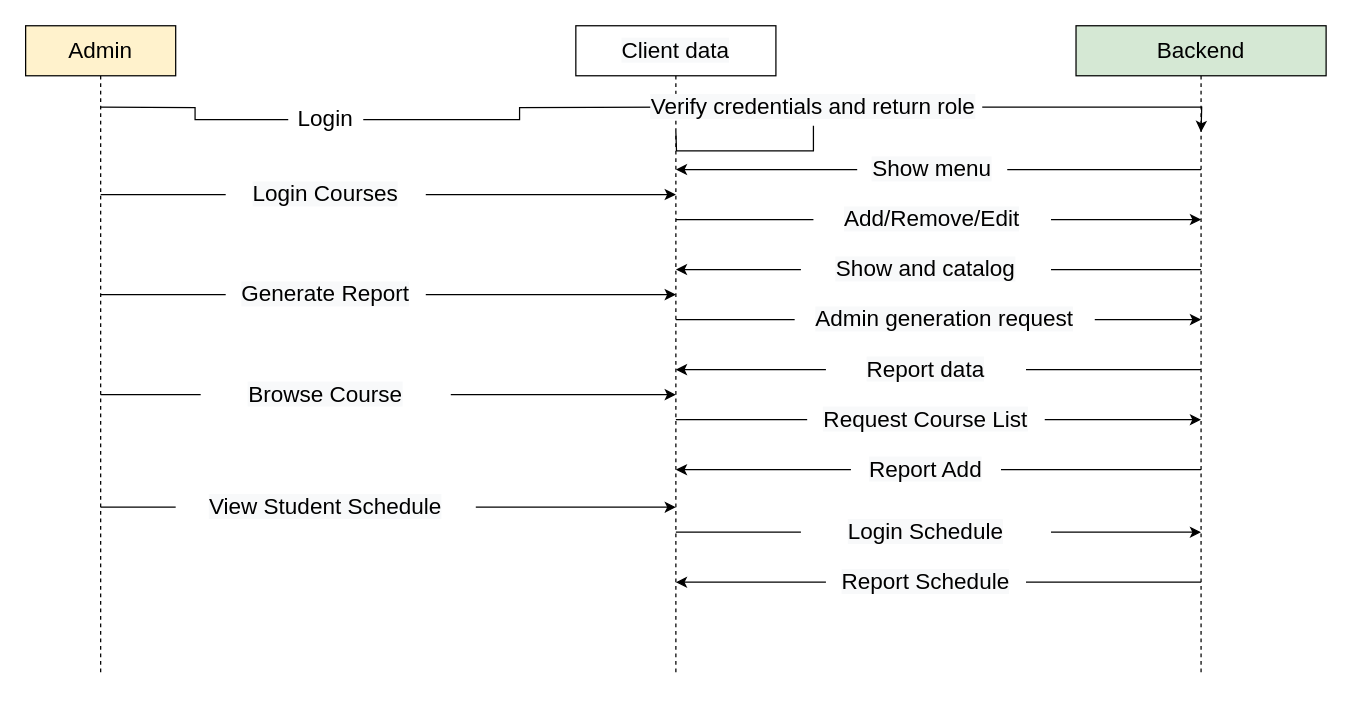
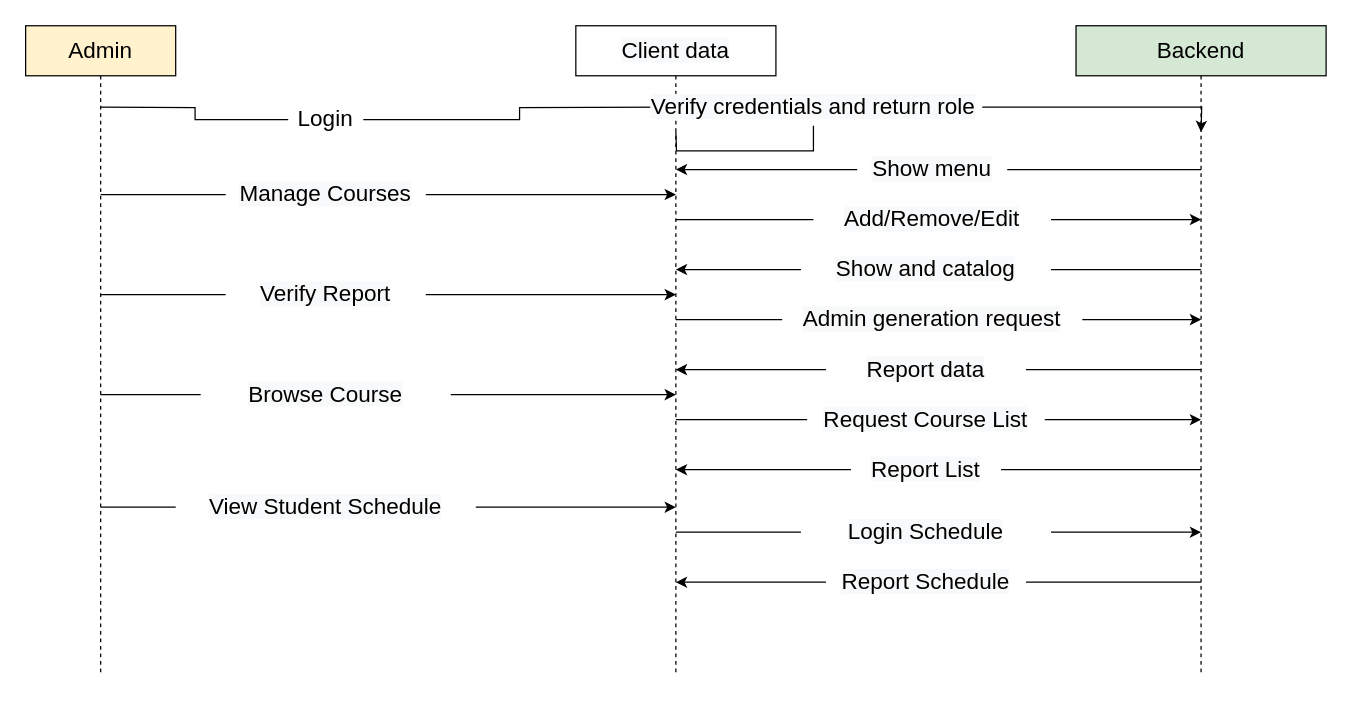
node "Login Courses": label "Login Courses" -> "Manage Courses"
node "Generate Report": label "Generate Report" -> "Verify Report"
node "Admin generation request": moved (944, 319) -> (932, 319)
node "Report Add": label "Report Add" -> "Report List"
